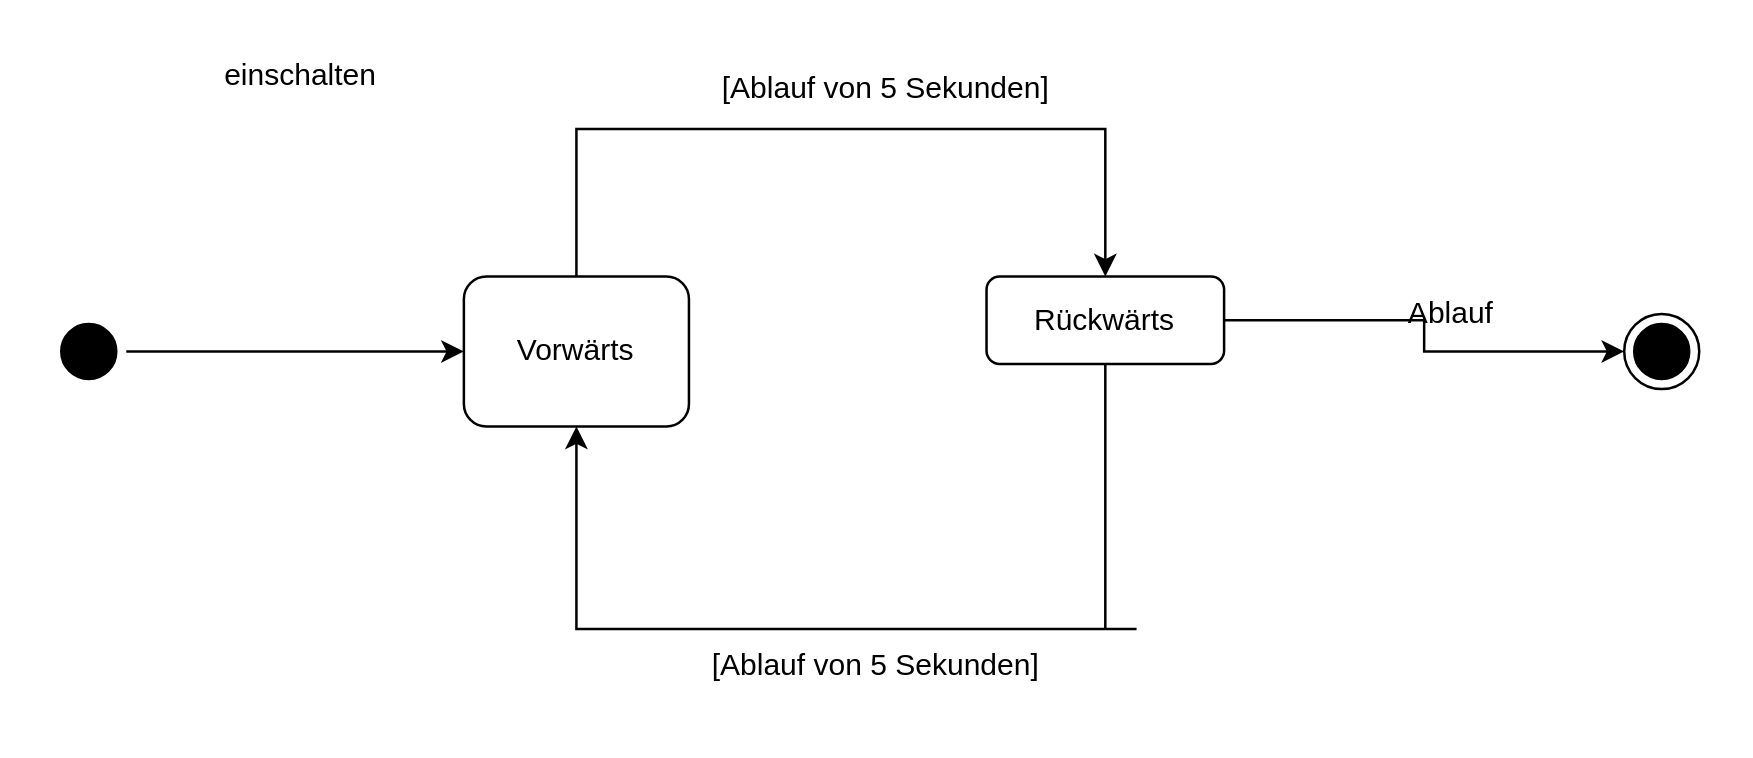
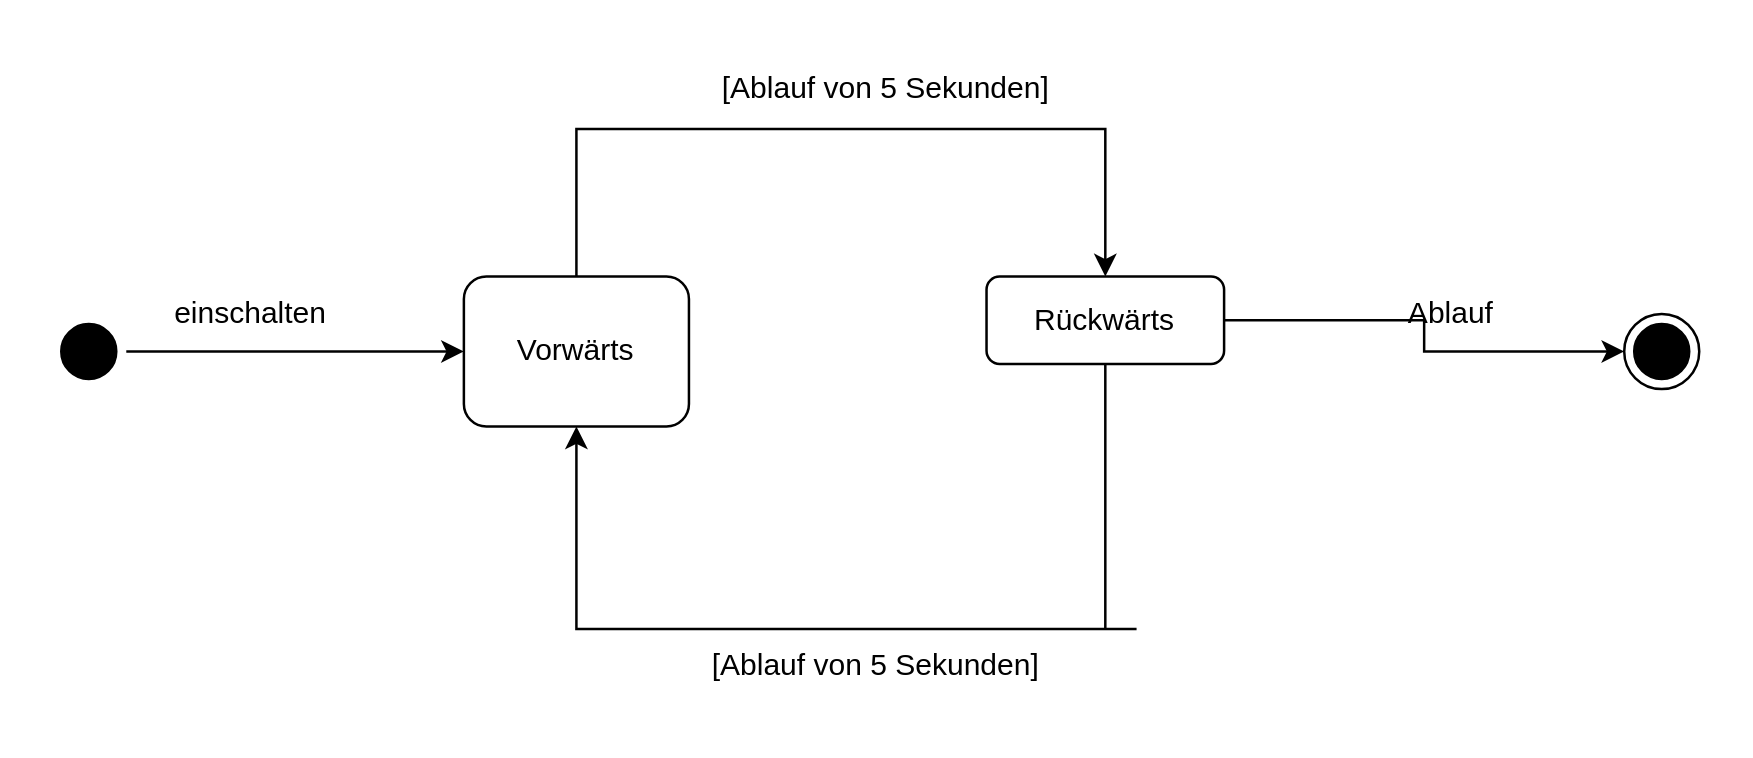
node "einschalten": moved (301, 76) -> (251, 314)
